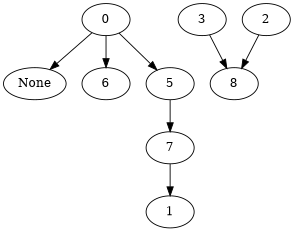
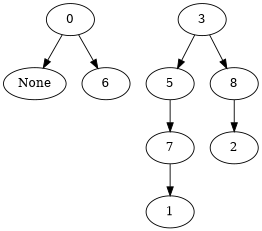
edge "0" -> "5": now "3" -> "5"
edge "2" -> "8": reversed
